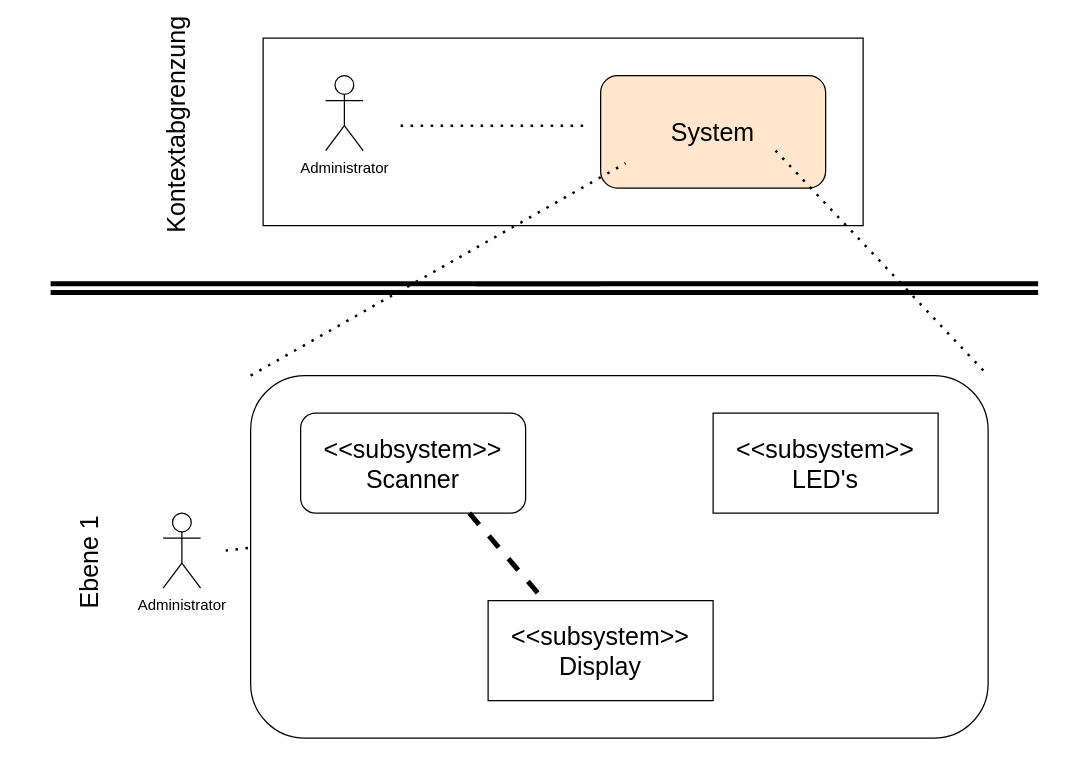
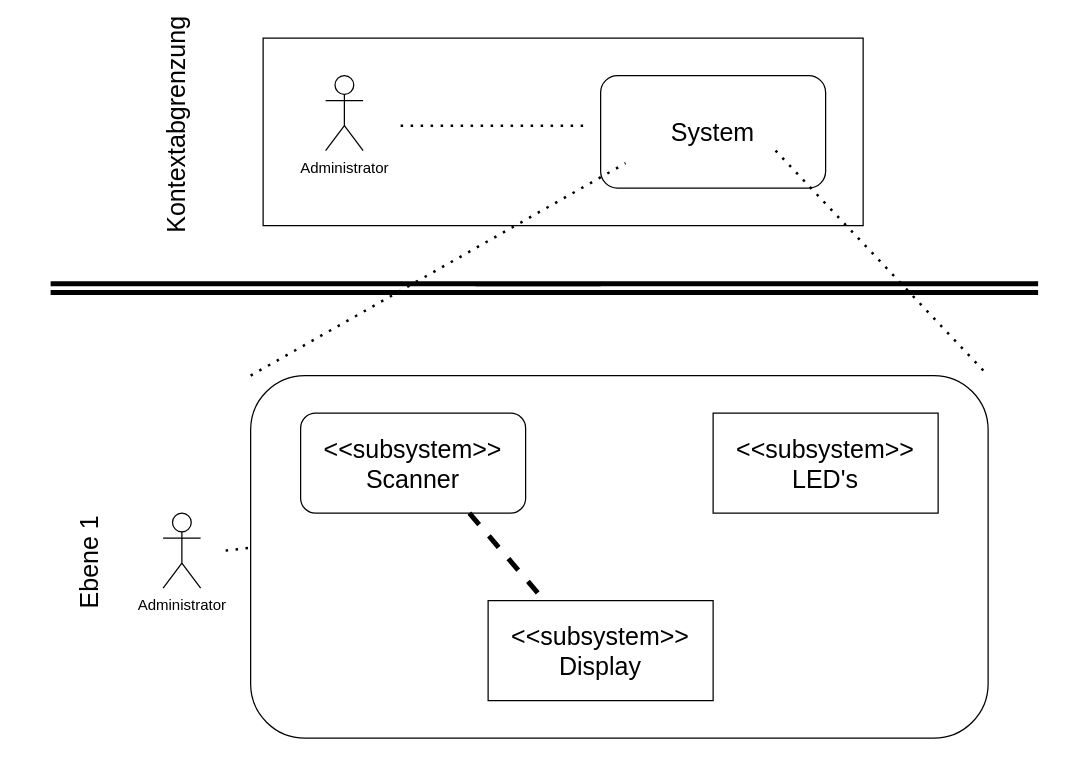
node "System": fillcolor #ffe6cc -> #ffffff
